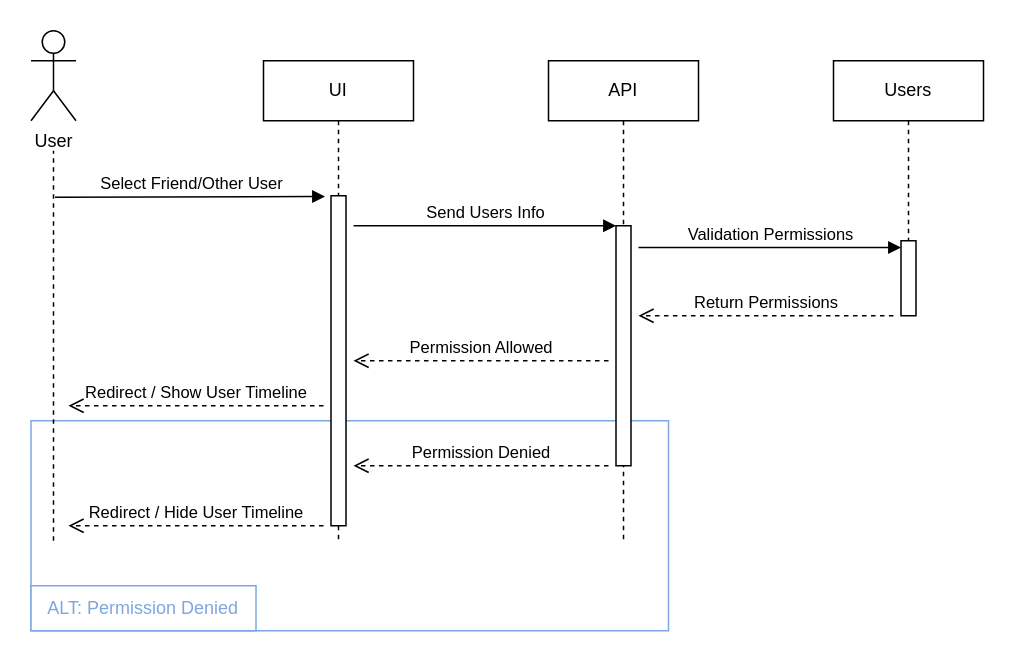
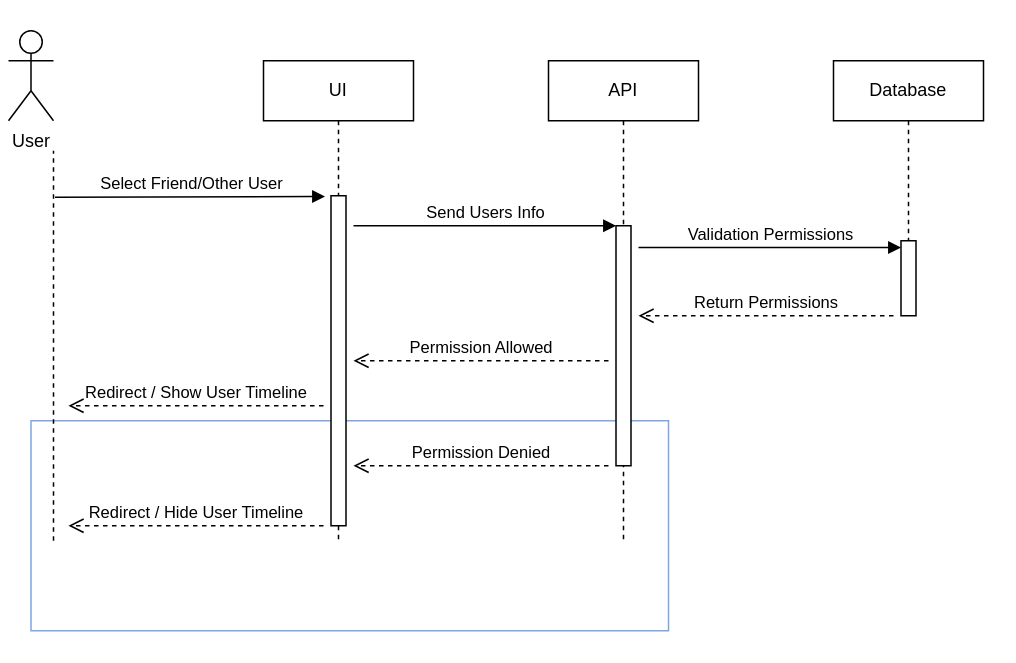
node "User": moved (53, 76) -> (31, 76)
node "Users": label "Users" -> "Database"
node "ALT: Permission Denied": removed
